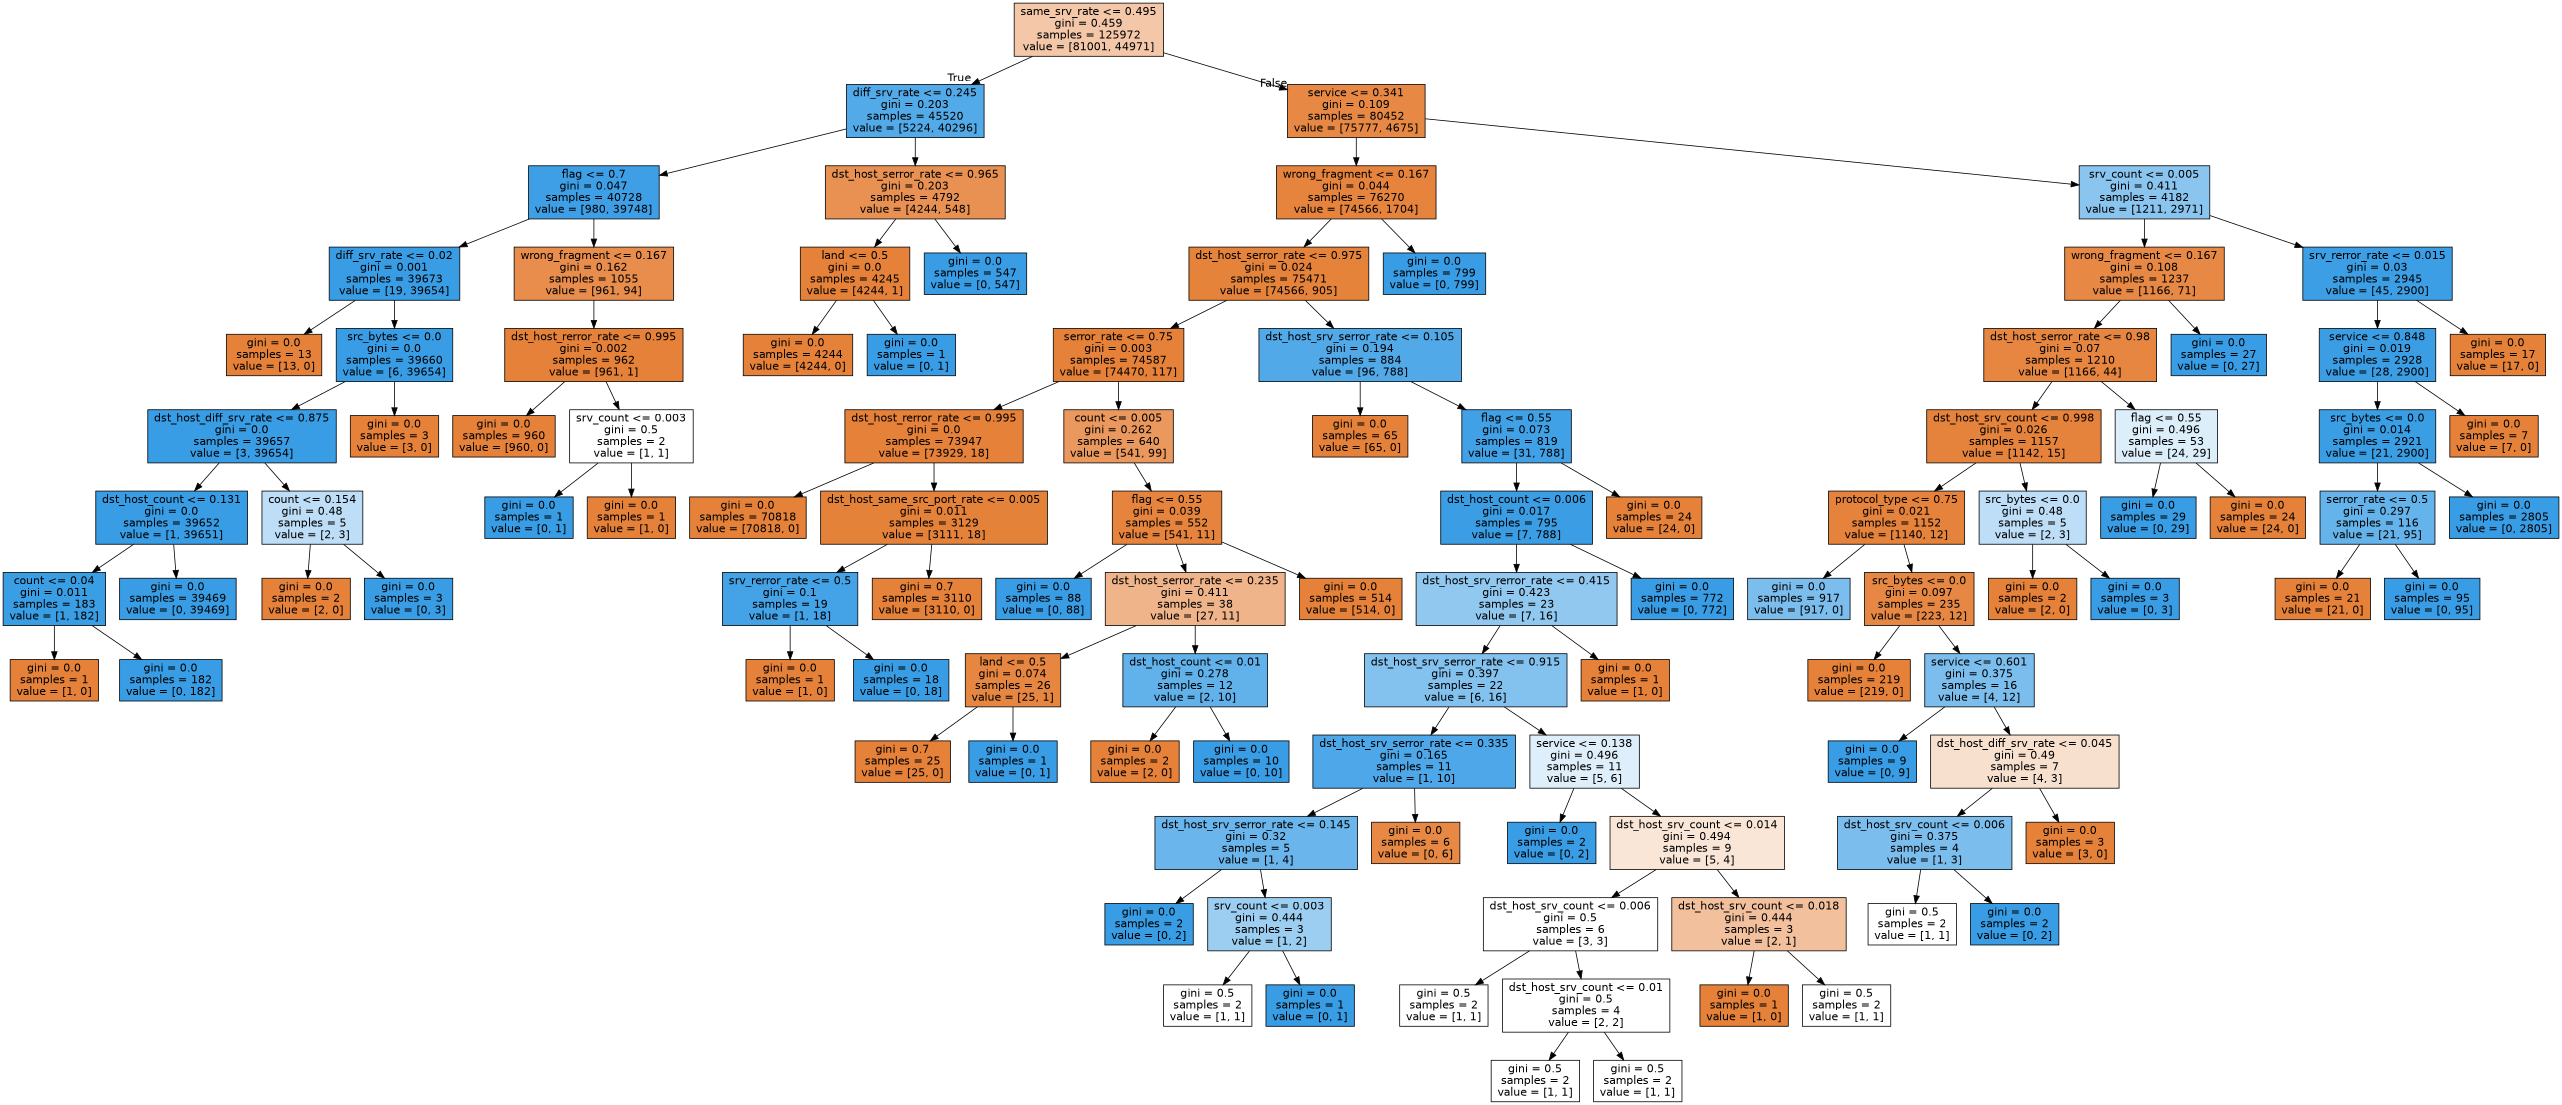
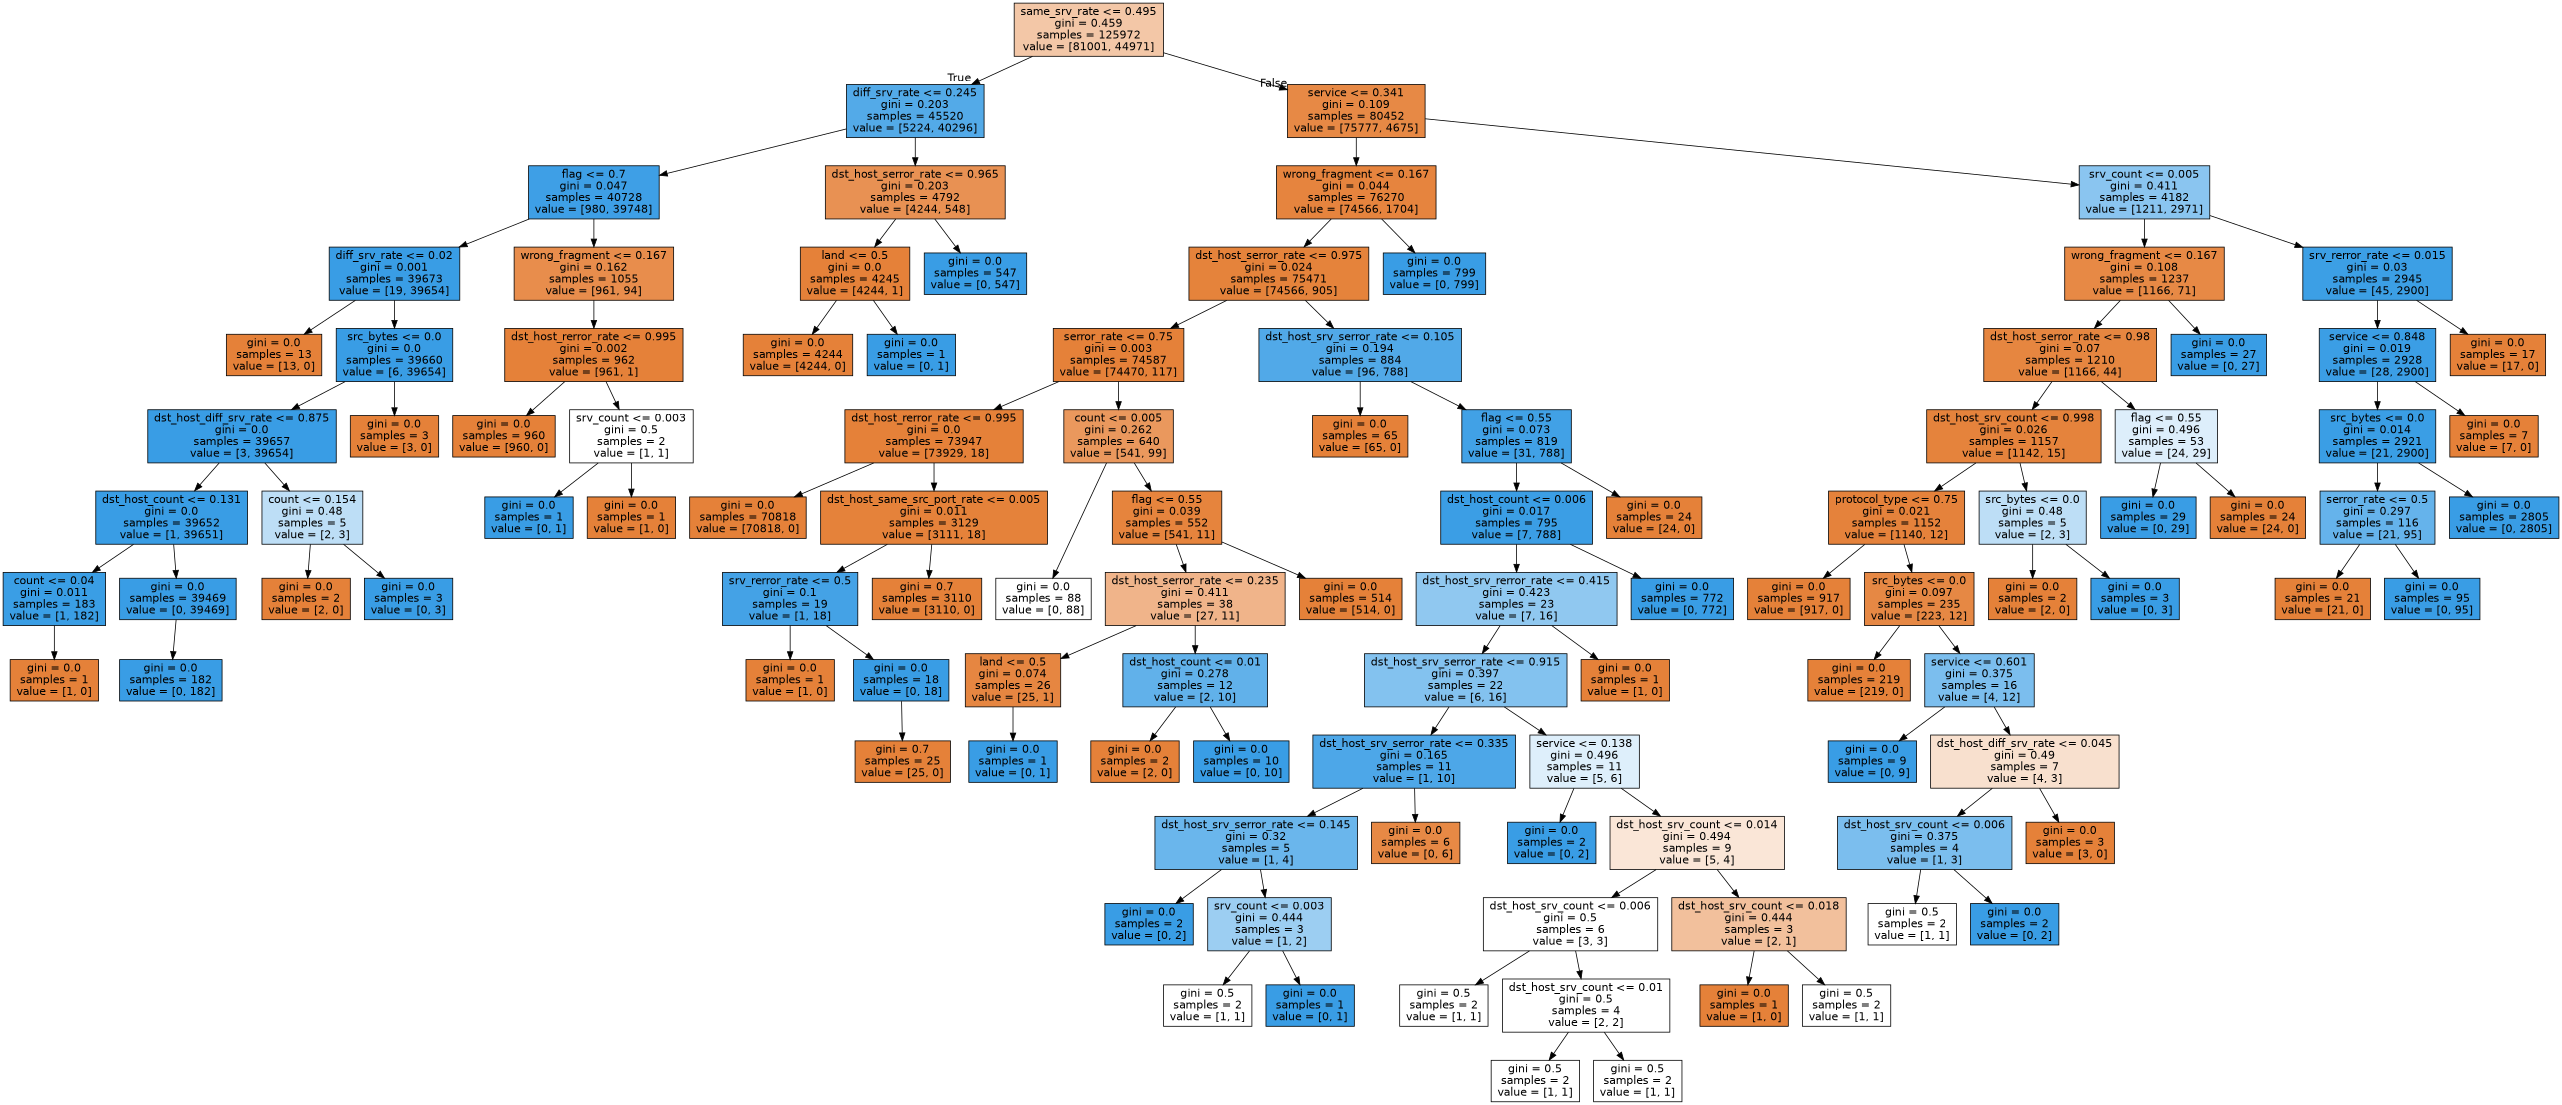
edge "flag <= 0.55 gini = 0.039 samples = 552 value = [541, 11]" -> "gini = 0.0 samples = 88 value = [0, 88]": now "count <= 0.005 gini = 0.262 samples = 640 value = [541, 99]" -> "gini = 0.0 samples = 88 value = [0, 88]"
node "gini = 0.0 samples = 88 value = [0, 88]": fillcolor #399de5 -> #ffffff
node "gini = 0.0 samples = 917 value = [917, 0]": fillcolor #7bbeee -> #e58139
edge "count <= 0.04 gini = 0.011 samples = 183 value = [1, 182]" -> "gini = 0.0 samples = 182 value = [0, 182]": now "gini = 0.0 samples = 39469 value = [0, 39469]" -> "gini = 0.0 samples = 182 value = [0, 182]"
edge "land <= 0.5 gini = 0.074 samples = 26 value = [25, 1]" -> "gini = 0.7 samples = 25 value = [25, 0]": now "gini = 0.0 samples = 18 value = [0, 18]" -> "gini = 0.7 samples = 25 value = [25, 0]"
